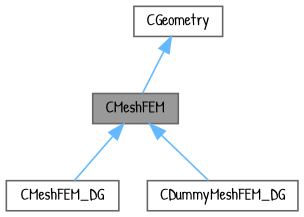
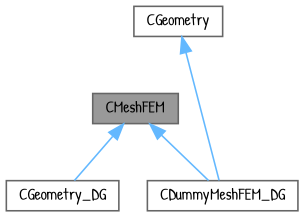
edge "CMeshFEM" -> "CGeometry": now "CDummyMeshFEM_DG" -> "CGeometry"
node "CMeshFEM_DG": label "CMeshFEM_DG" -> "CGeometry_DG"
